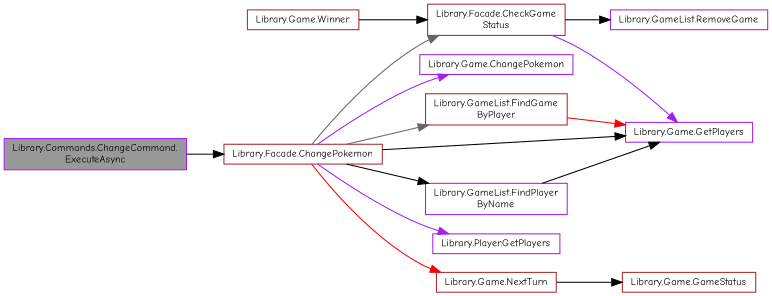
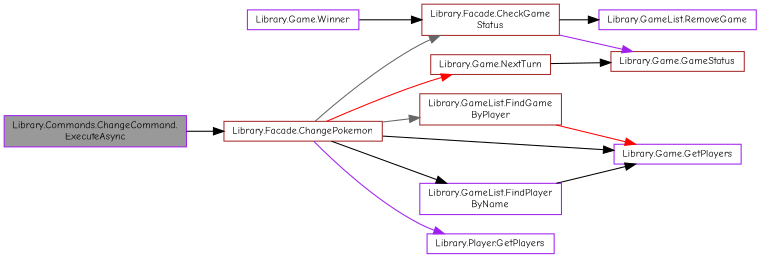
node "Library.Game.Winner": color brown -> purple
node "Library.Game.ChangePokemon": removed
edge "Library.Facade.CheckGame Status" -> "Library.Game.GetPlayers": now "Library.Facade.CheckGame Status" -> "Library.Game.GameStatus"
